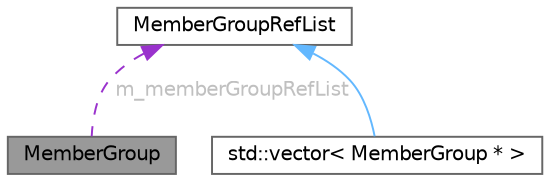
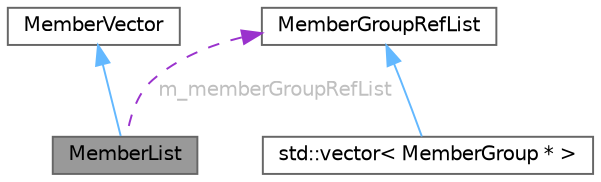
node "MemberVector": added
node "MemberGroup": label "MemberGroup" -> "MemberList"
